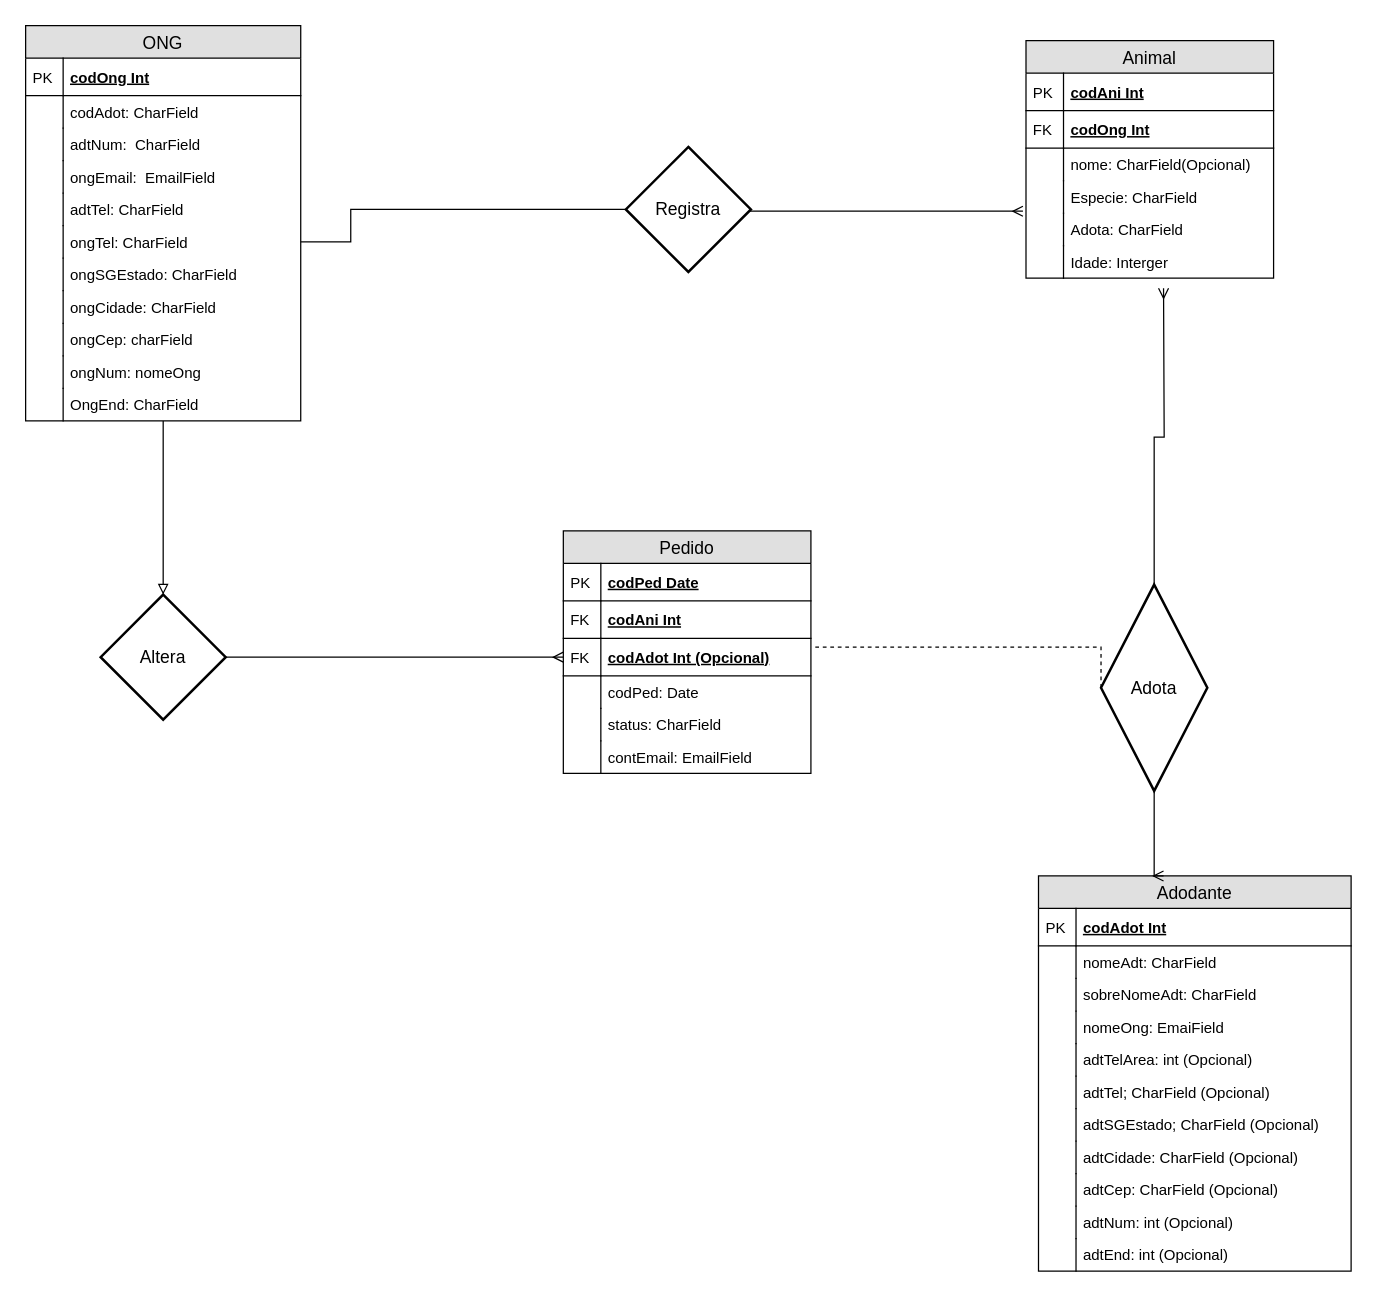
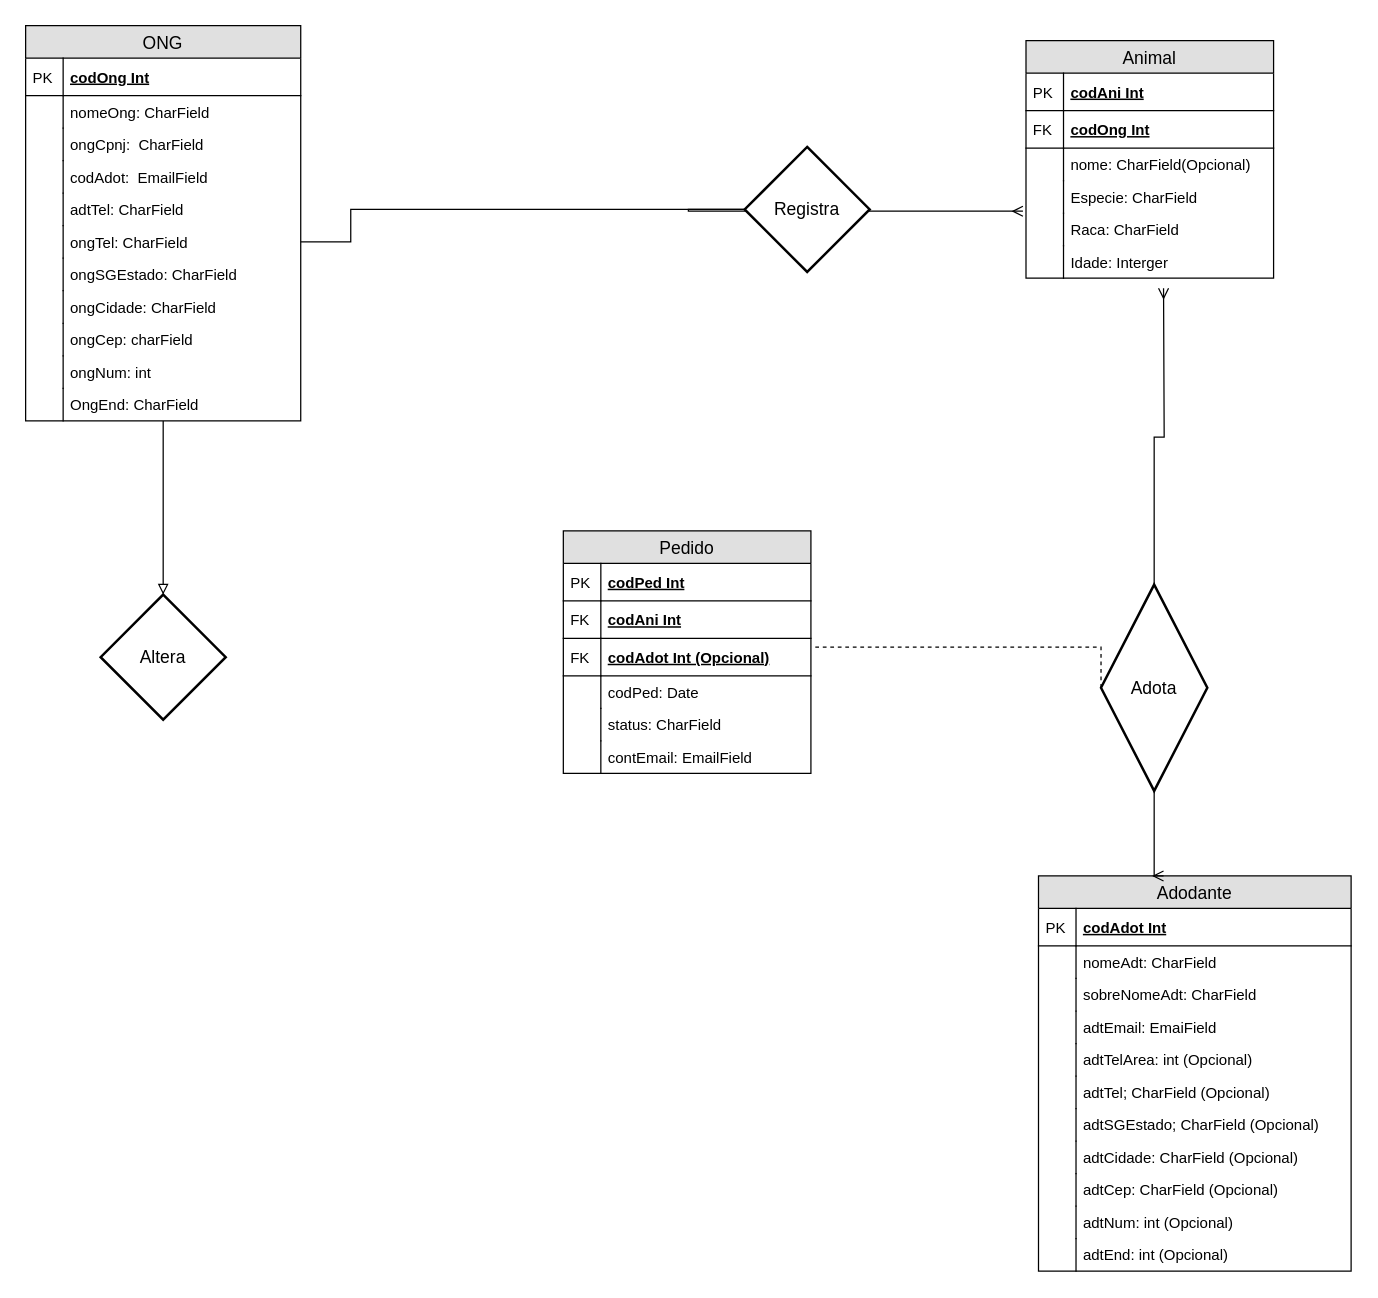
node "codAdot: CharField": label "codAdot: CharField" -> "nomeOng: CharField"
node "adtNum: CharField": label "adtNum: CharField" -> "ongCpnj: CharField"
node "ongEmail: EmailField": label "ongEmail: EmailField" -> "codAdot: EmailField"
node "Registra": moved (688, 209) -> (807, 209)
node "Adota: CharField": label "Adota: CharField" -> "Raca: CharField"
node "ongNum: nomeOng": label "ongNum: nomeOng" -> "ongNum: int"
node "codPed Date": label "codPed Date" -> "codPed Int"
edge "Altera" -> "codAdot Int (Opcional)": removed
node "nomeOng: EmaiField": label "nomeOng: EmaiField" -> "adtEmail: EmaiField"
